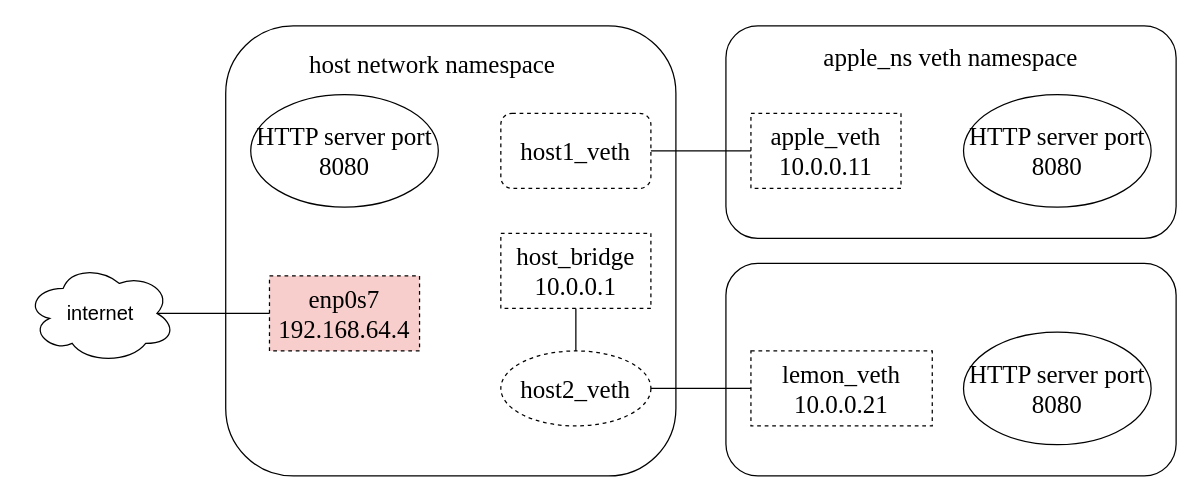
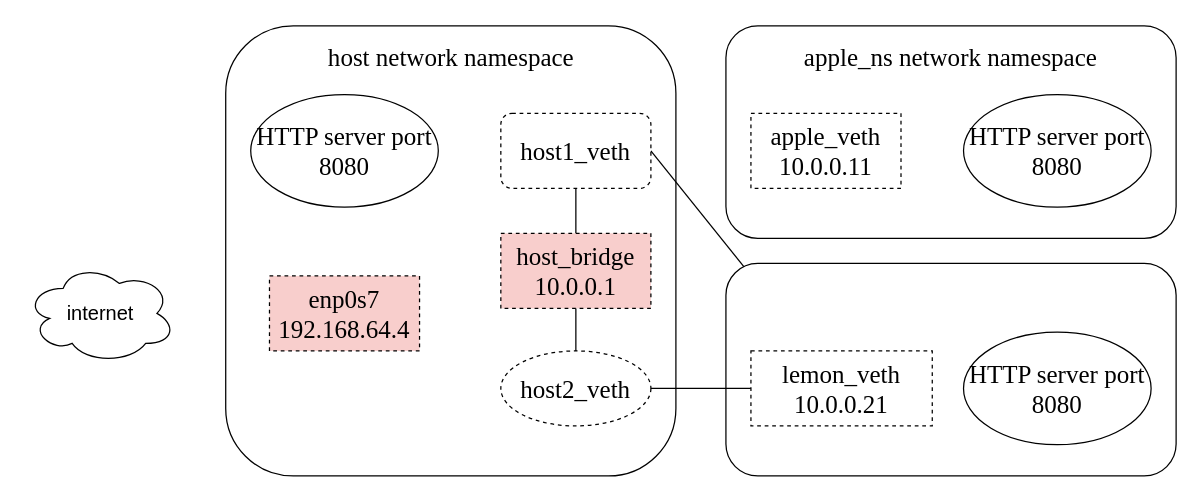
node "apple_ns veth namespace": label "apple_ns veth namespace" -> "apple_ns network namespace"
node "host network namespace": moved (432, 63) -> (451, 57)
edge "host1_veth" -- "apple_veth 10.0.0.11": now "host1_veth" -- "lemon_veth 10.0.0.21"
edge "host1_veth" -- "host_bridge 10.0.0.1": added
node "host_bridge 10.0.0.1": fillcolor #ffffff -> #f8cecc
edge "internet" -- "enp0s7 192.168.64.4": removed
